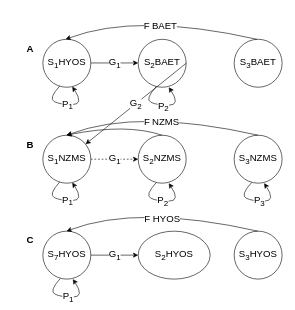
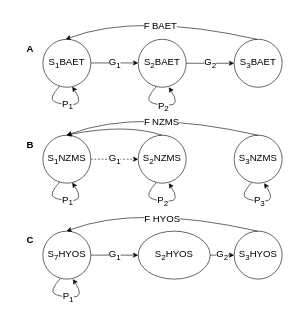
node "S1HYOS": label "S1HYOS" -> "S1BAET"
edge "S2BAET" -> "S1NZMS": now "S2BAET" -> "S3BAET"
edge "S2HYOS" -> "S3HYOS": added, label "G2"
